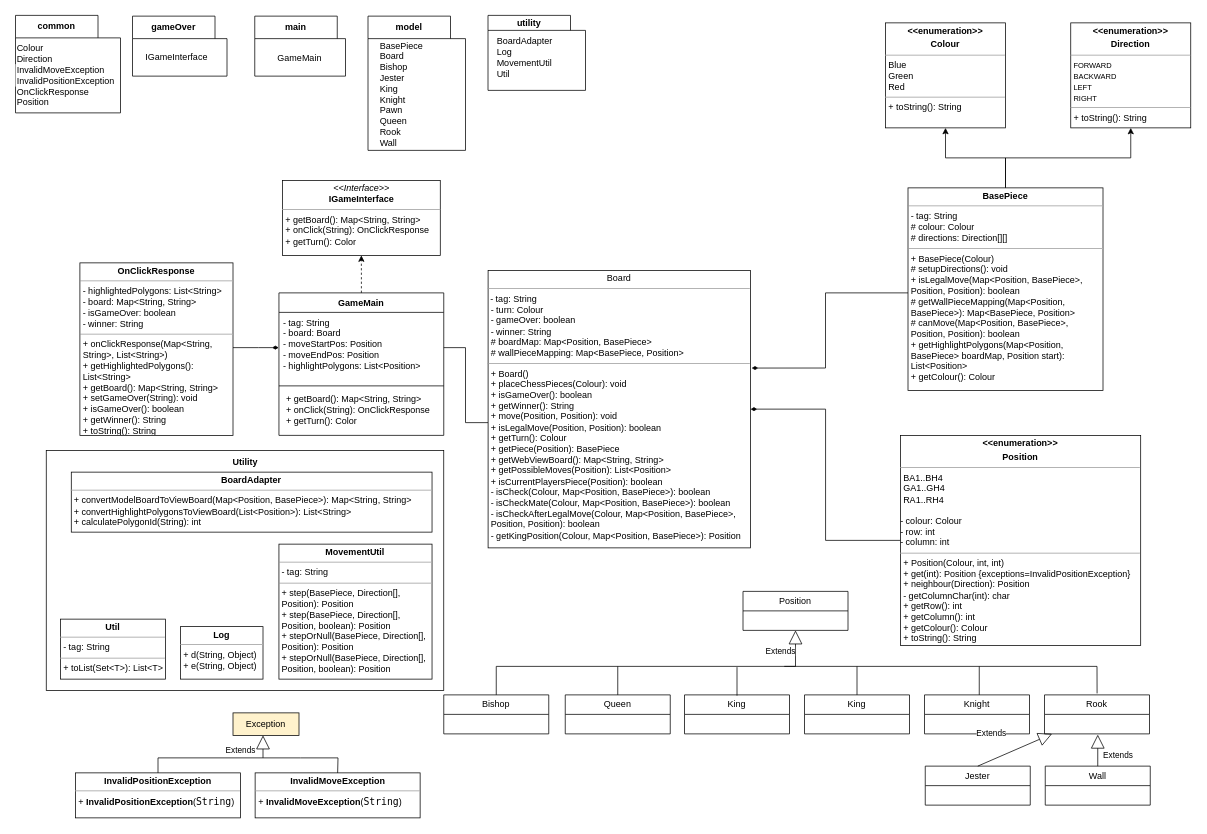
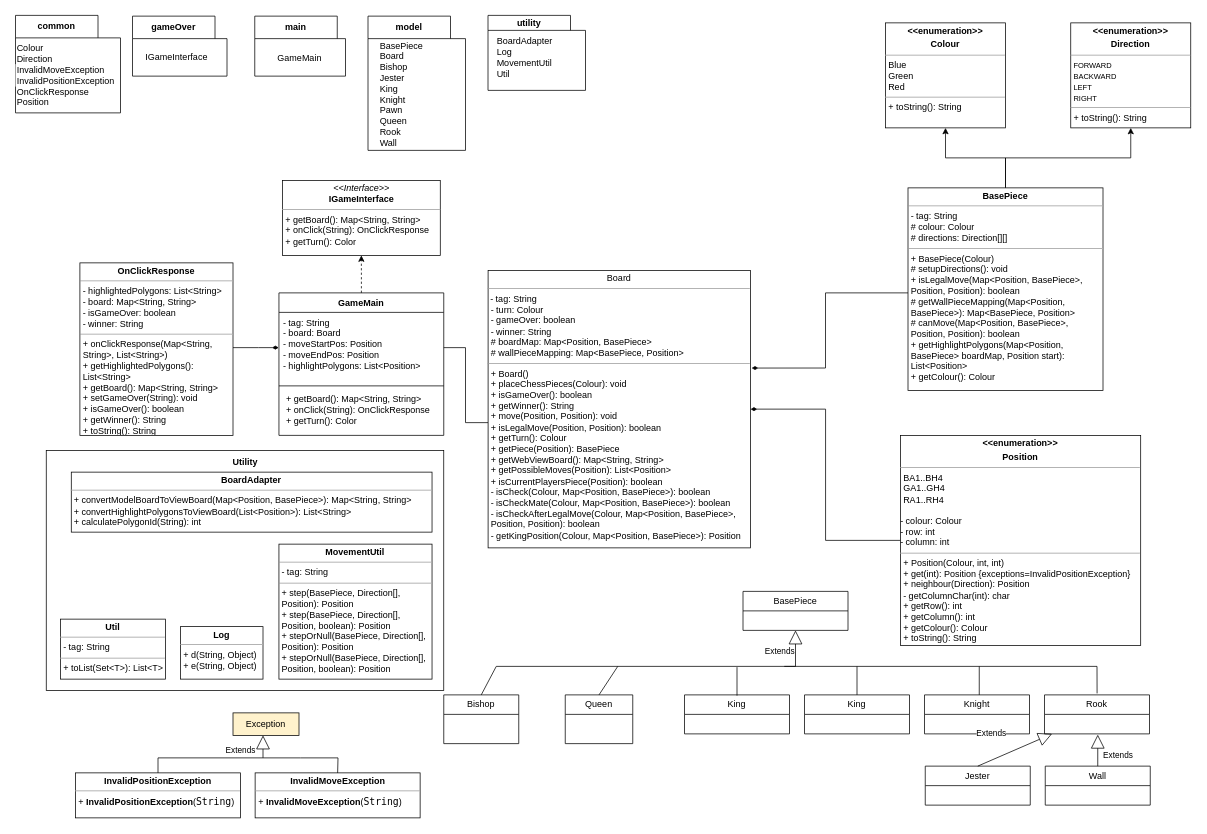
node "Position": label "Position" -> "BasePiece"
node "Bishop": size 105x39 -> 75x49
node "Queen": size 105x39 -> 68x49
